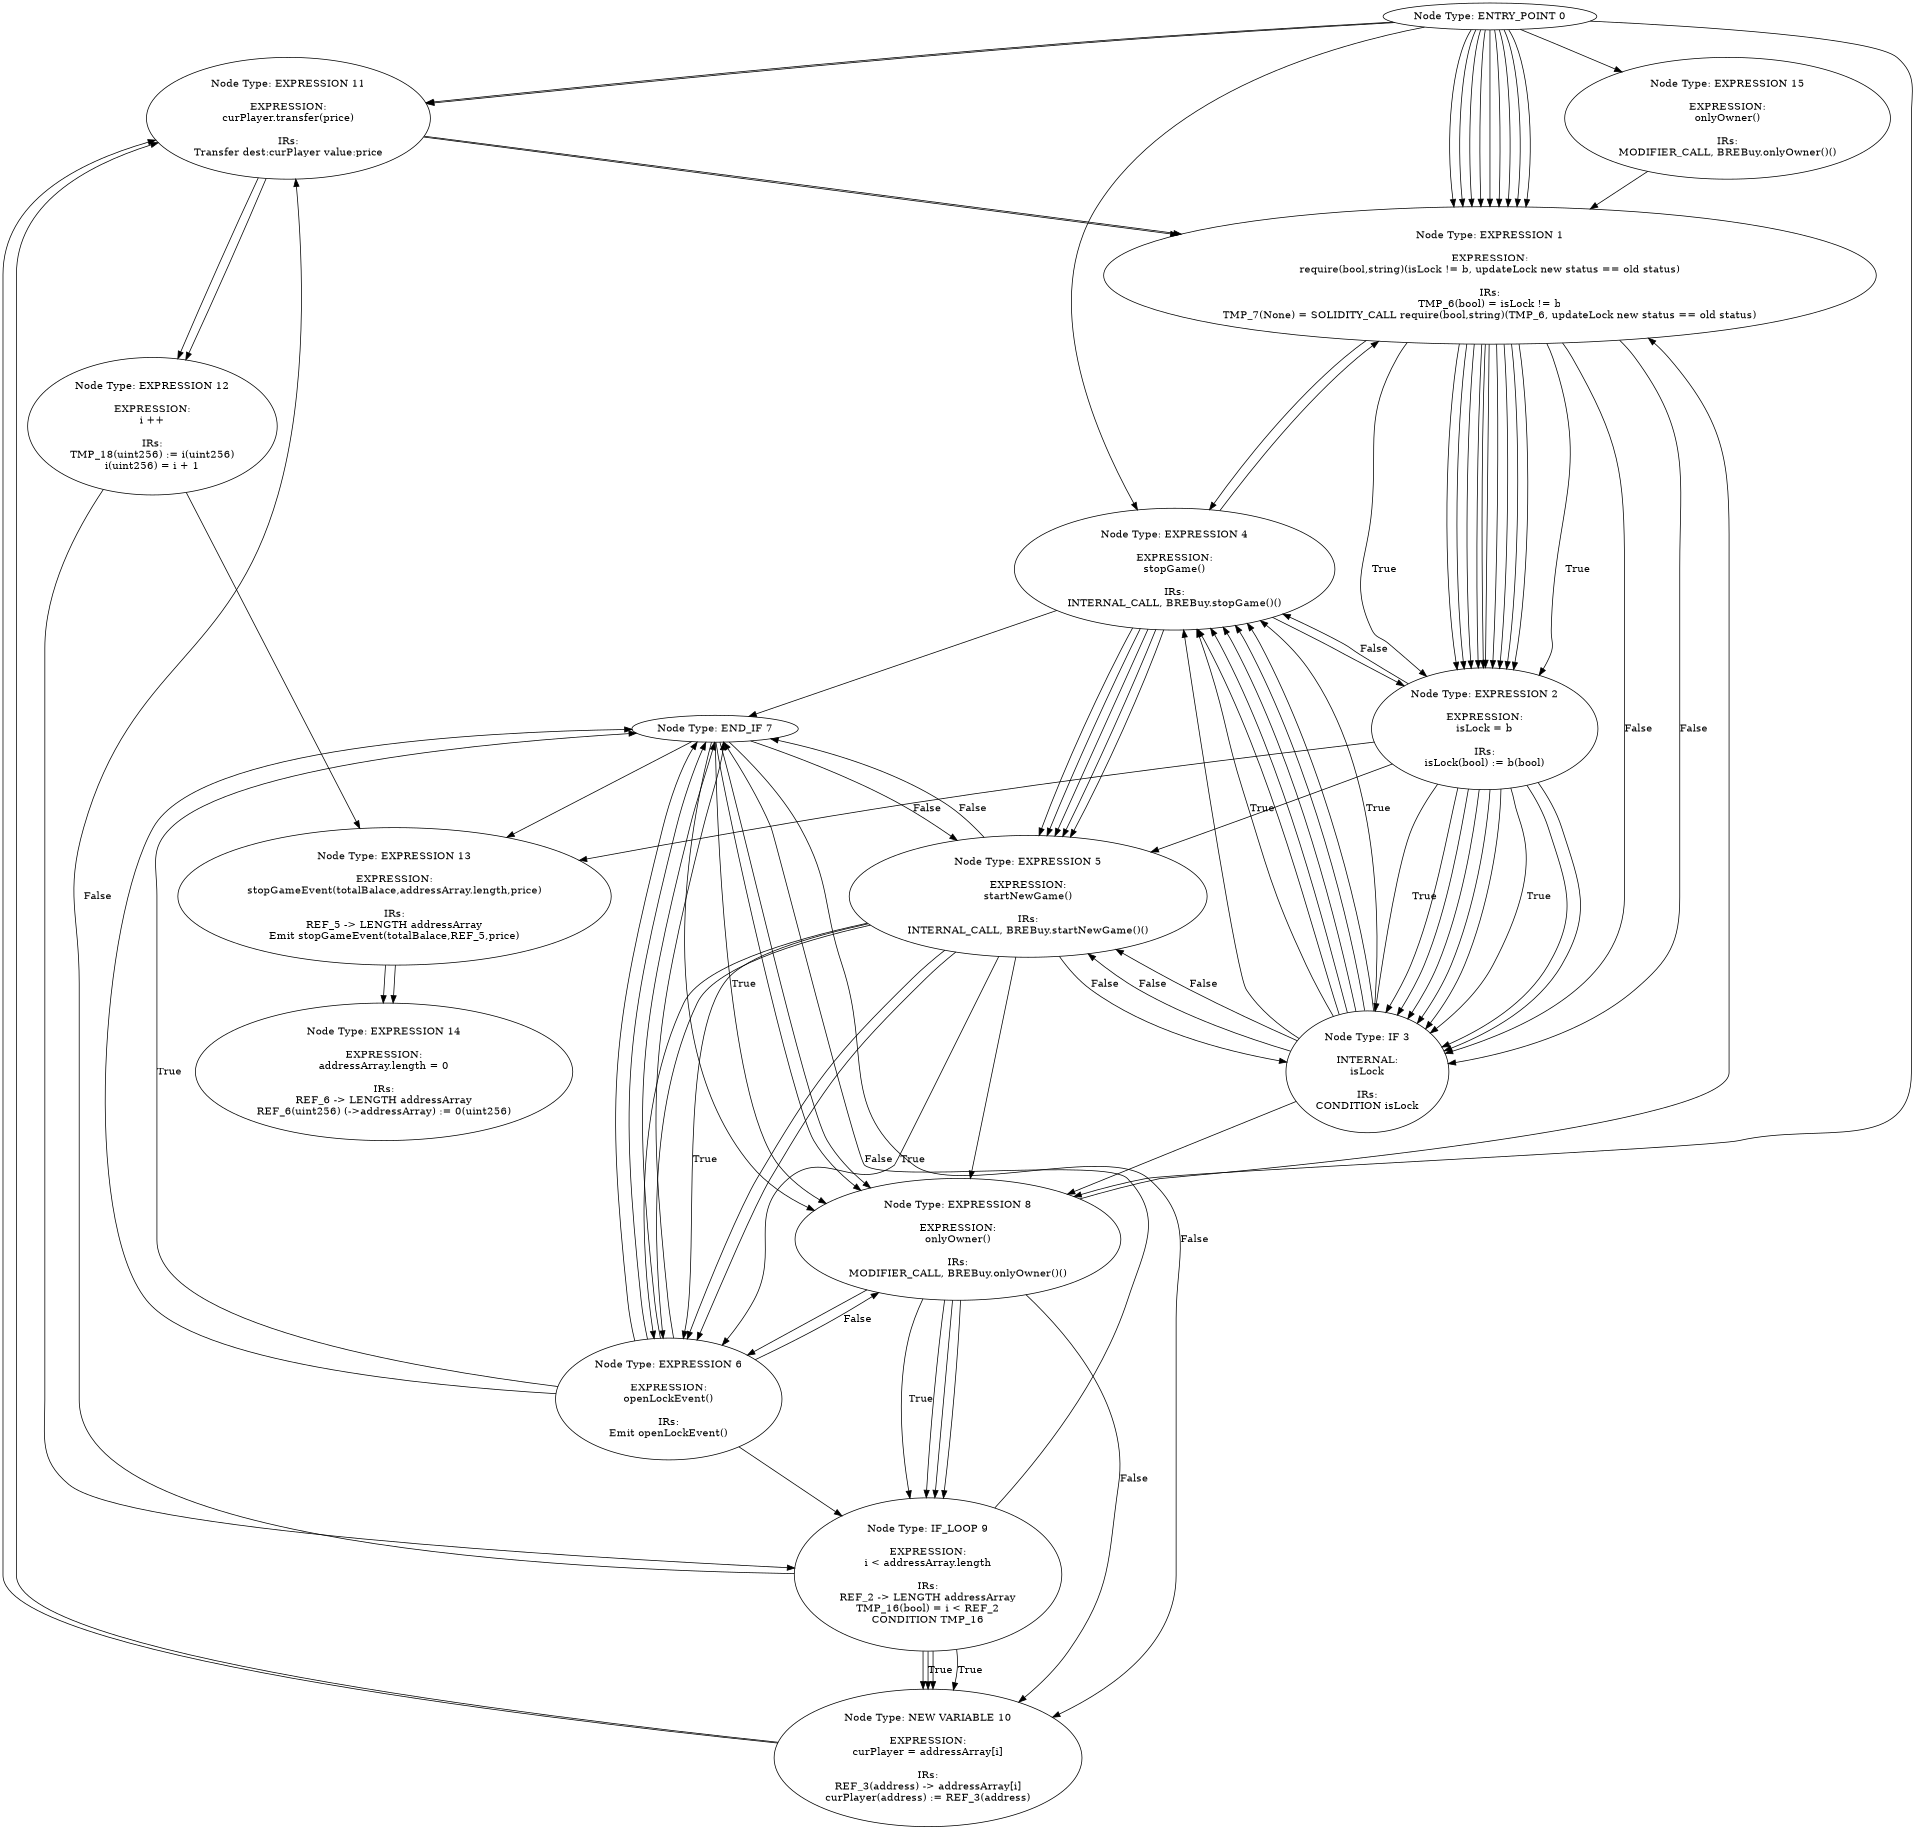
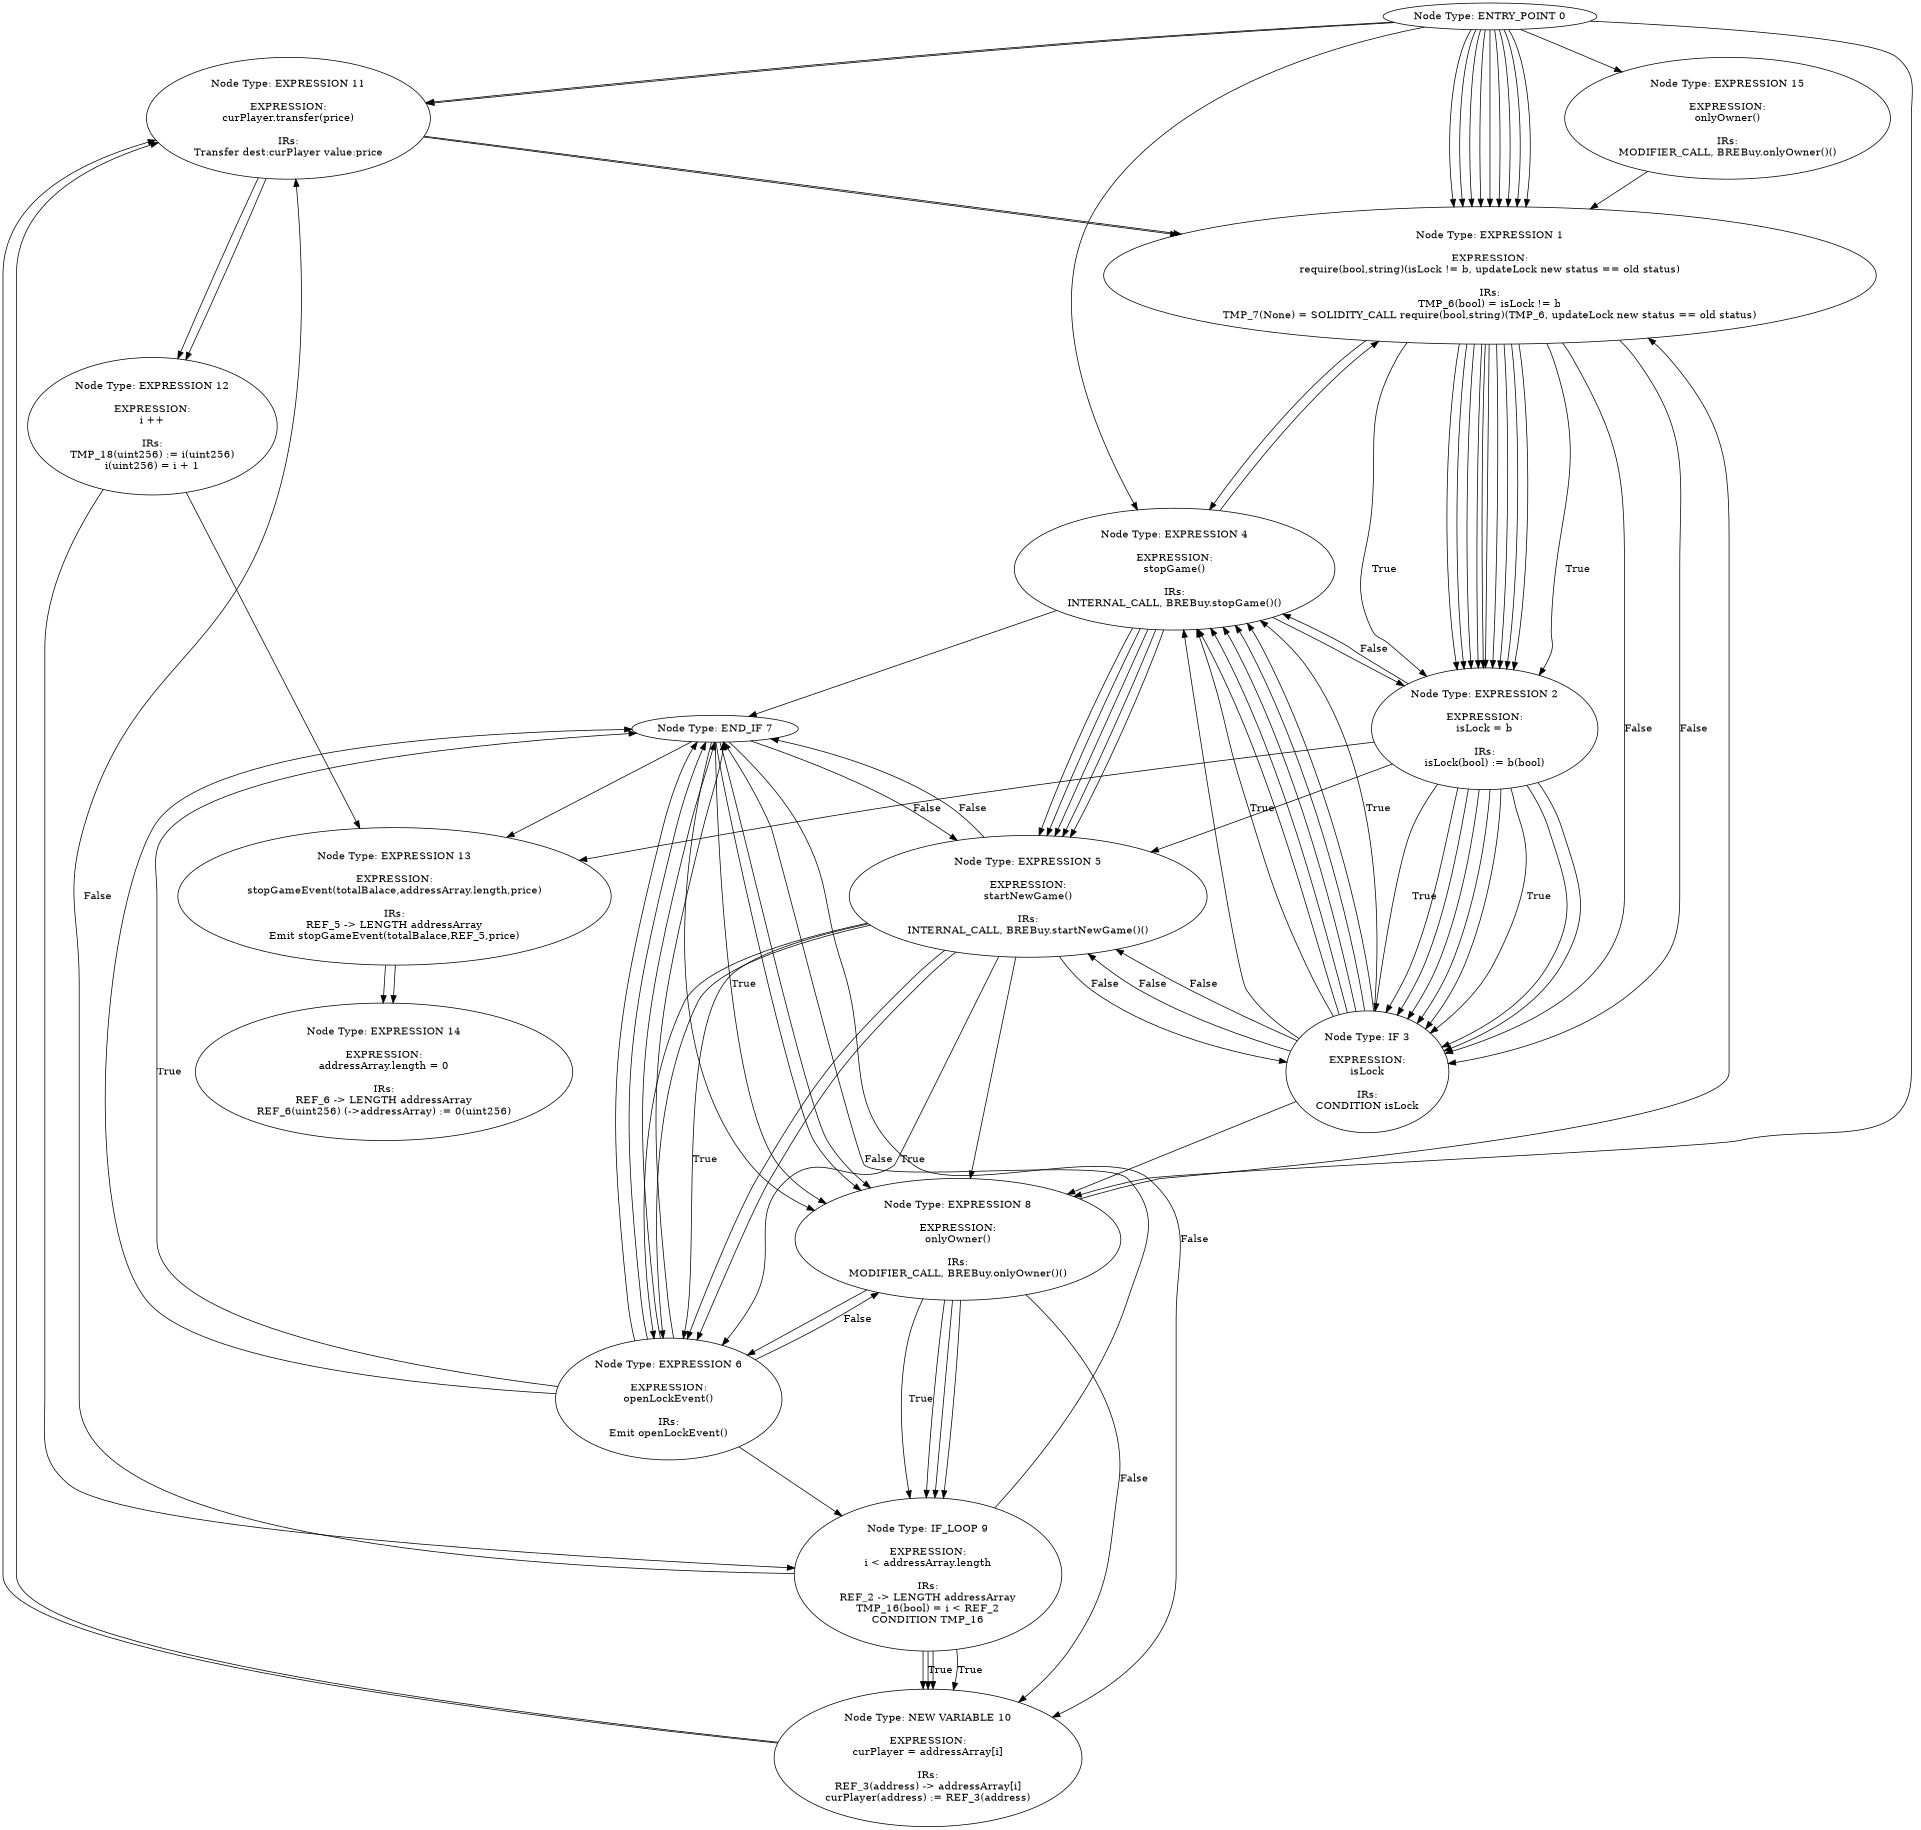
node "Node Type: IF 3 INTERNAL: isLock IRs: CONDITION isLock": label "Node Type: IF 3 INTERNAL: isLock IRs: CONDITION isLock" -> "Node Type: IF 3 EXPRESSION: isLock IRs: CONDITION isLock"
